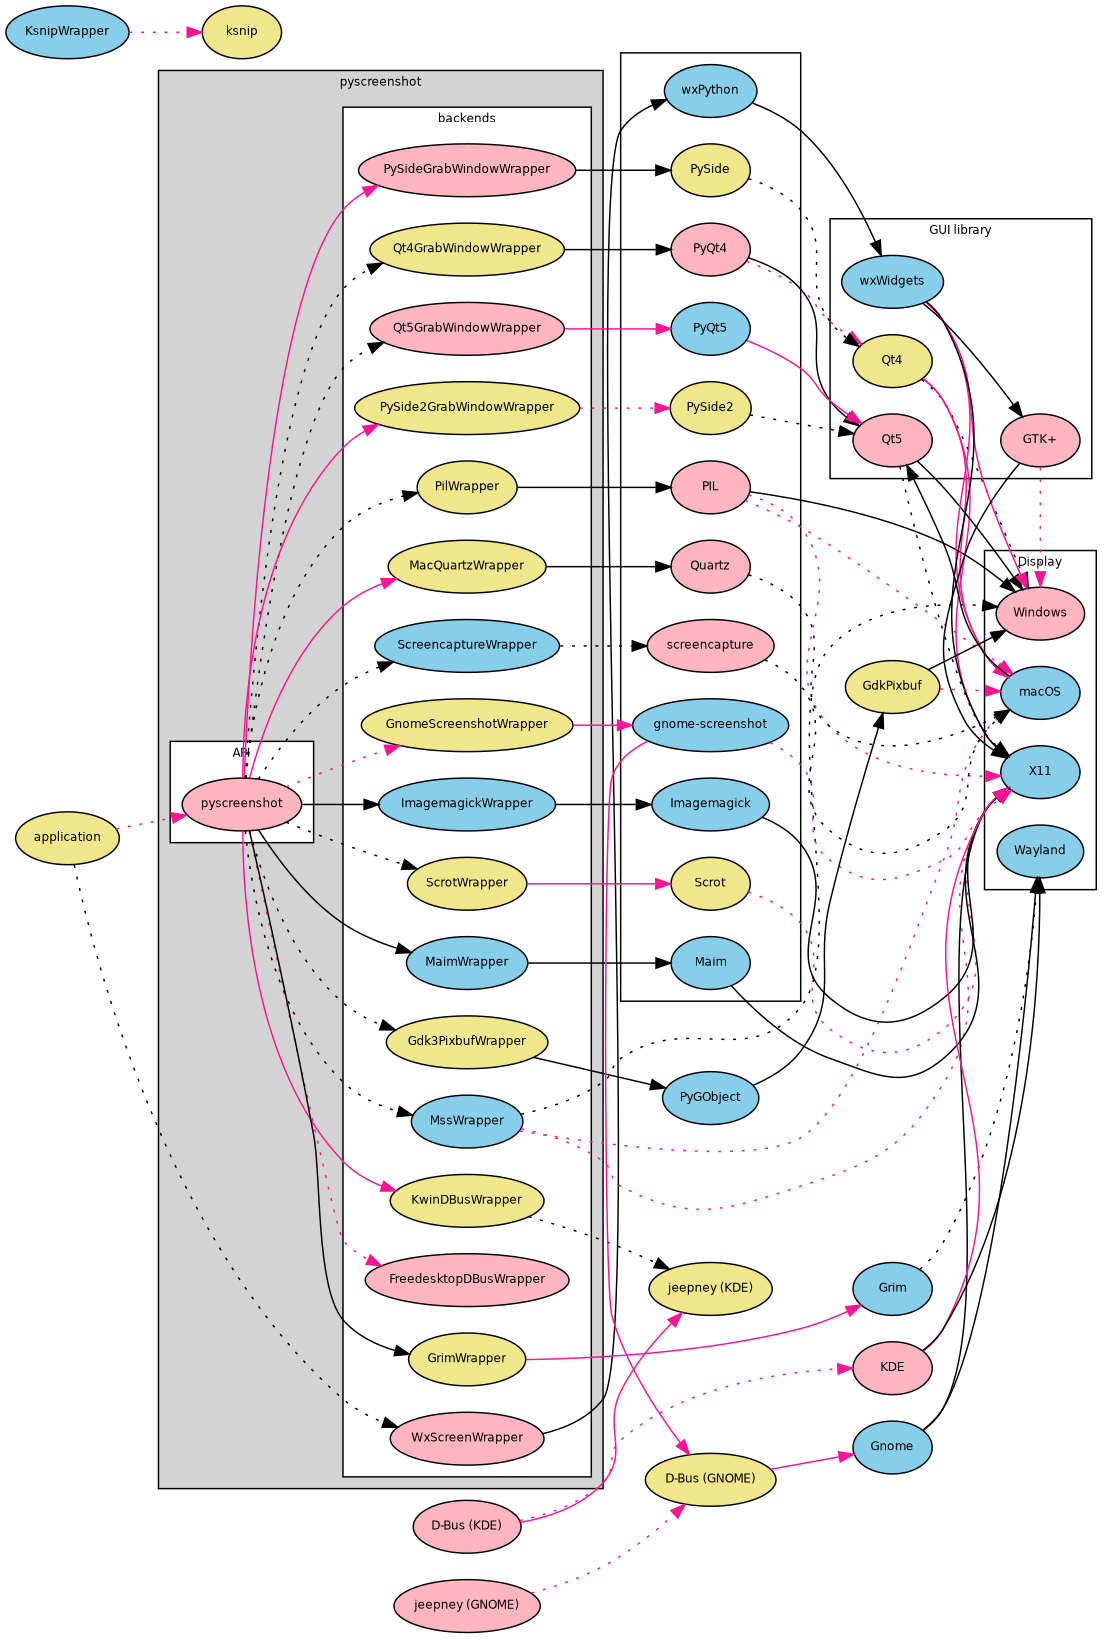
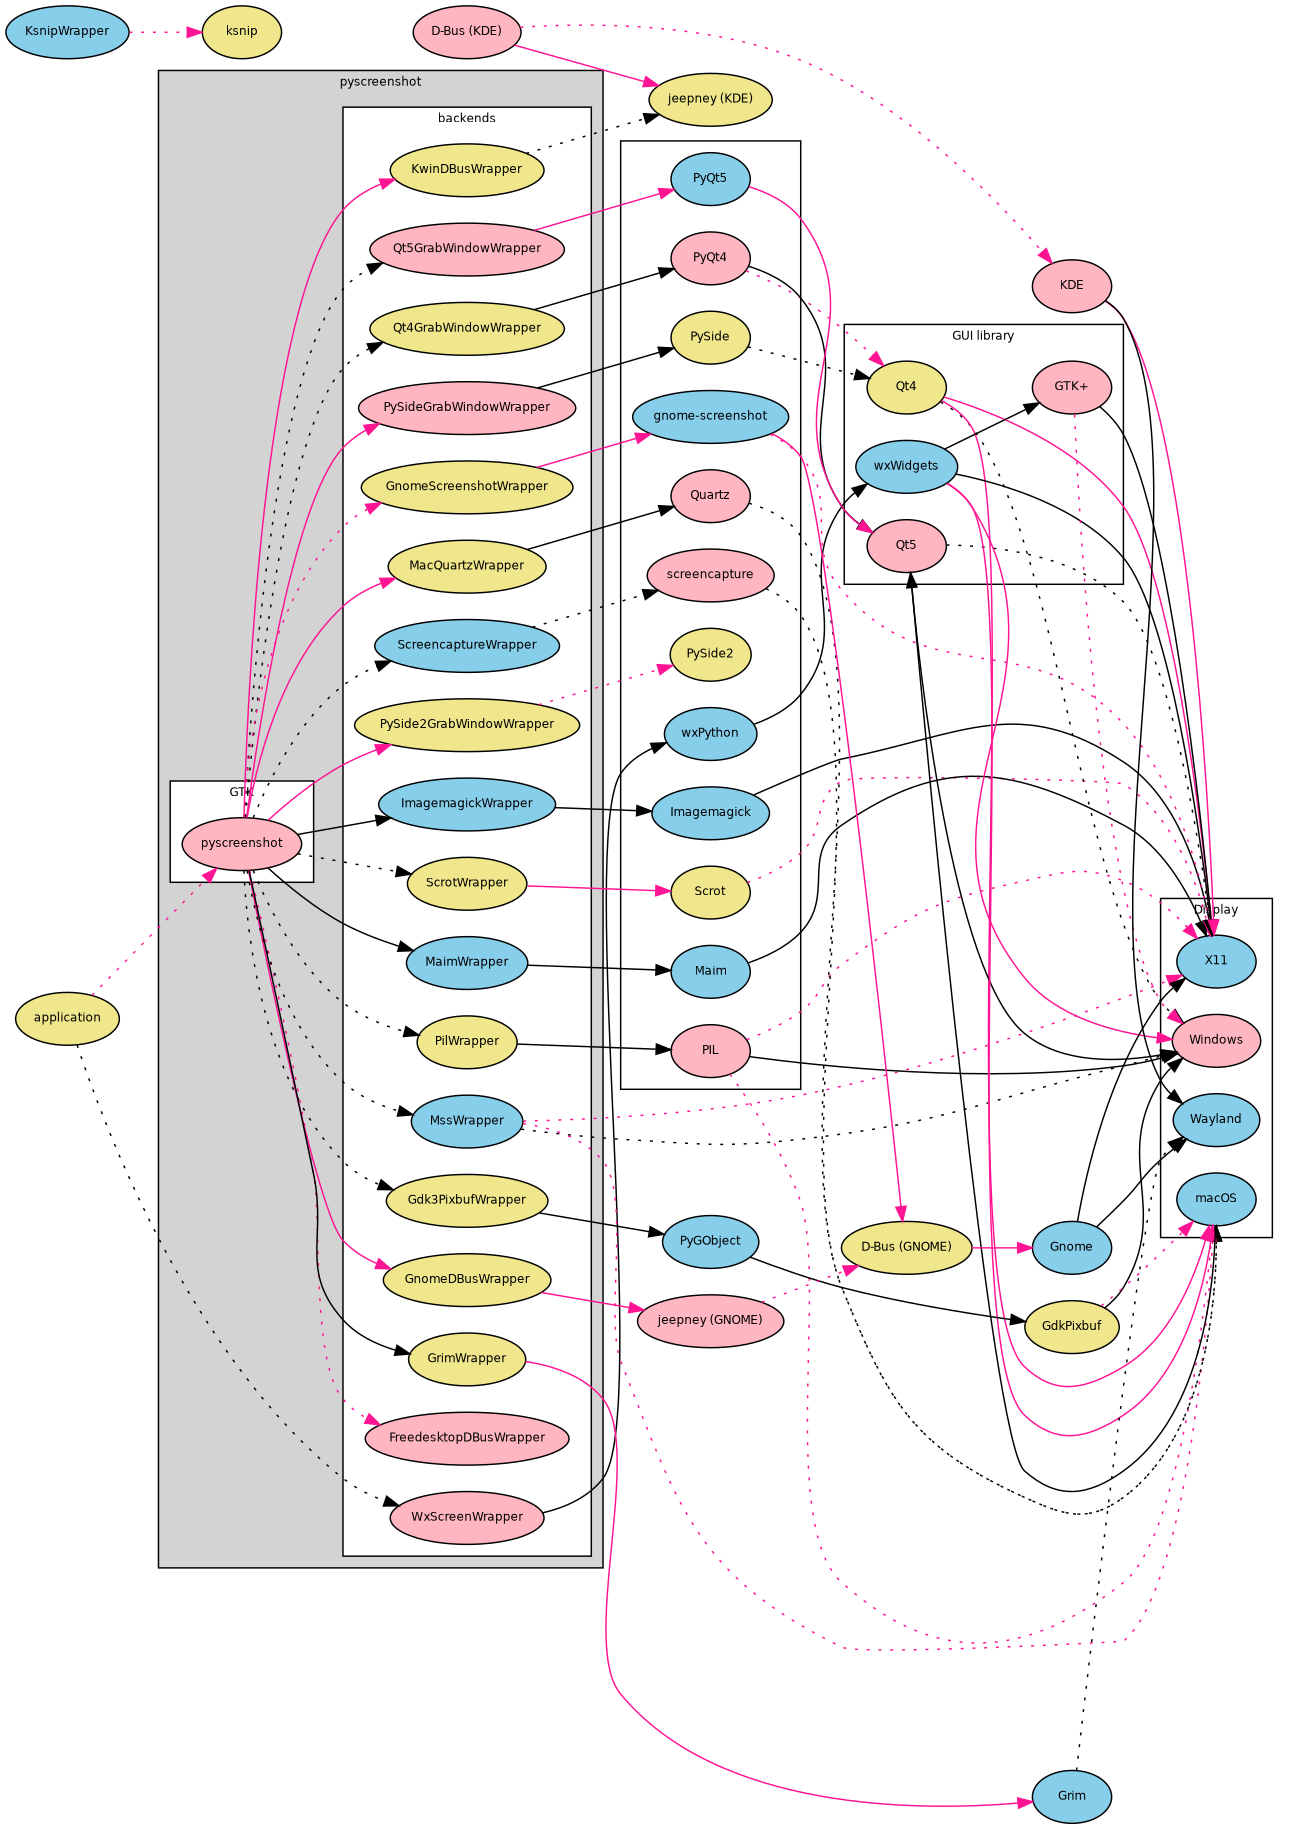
edge "PySide2" -> "Qt5": removed
cluster "API": label "API" -> "GTK"
node "GnomeDBusWrapper": added
